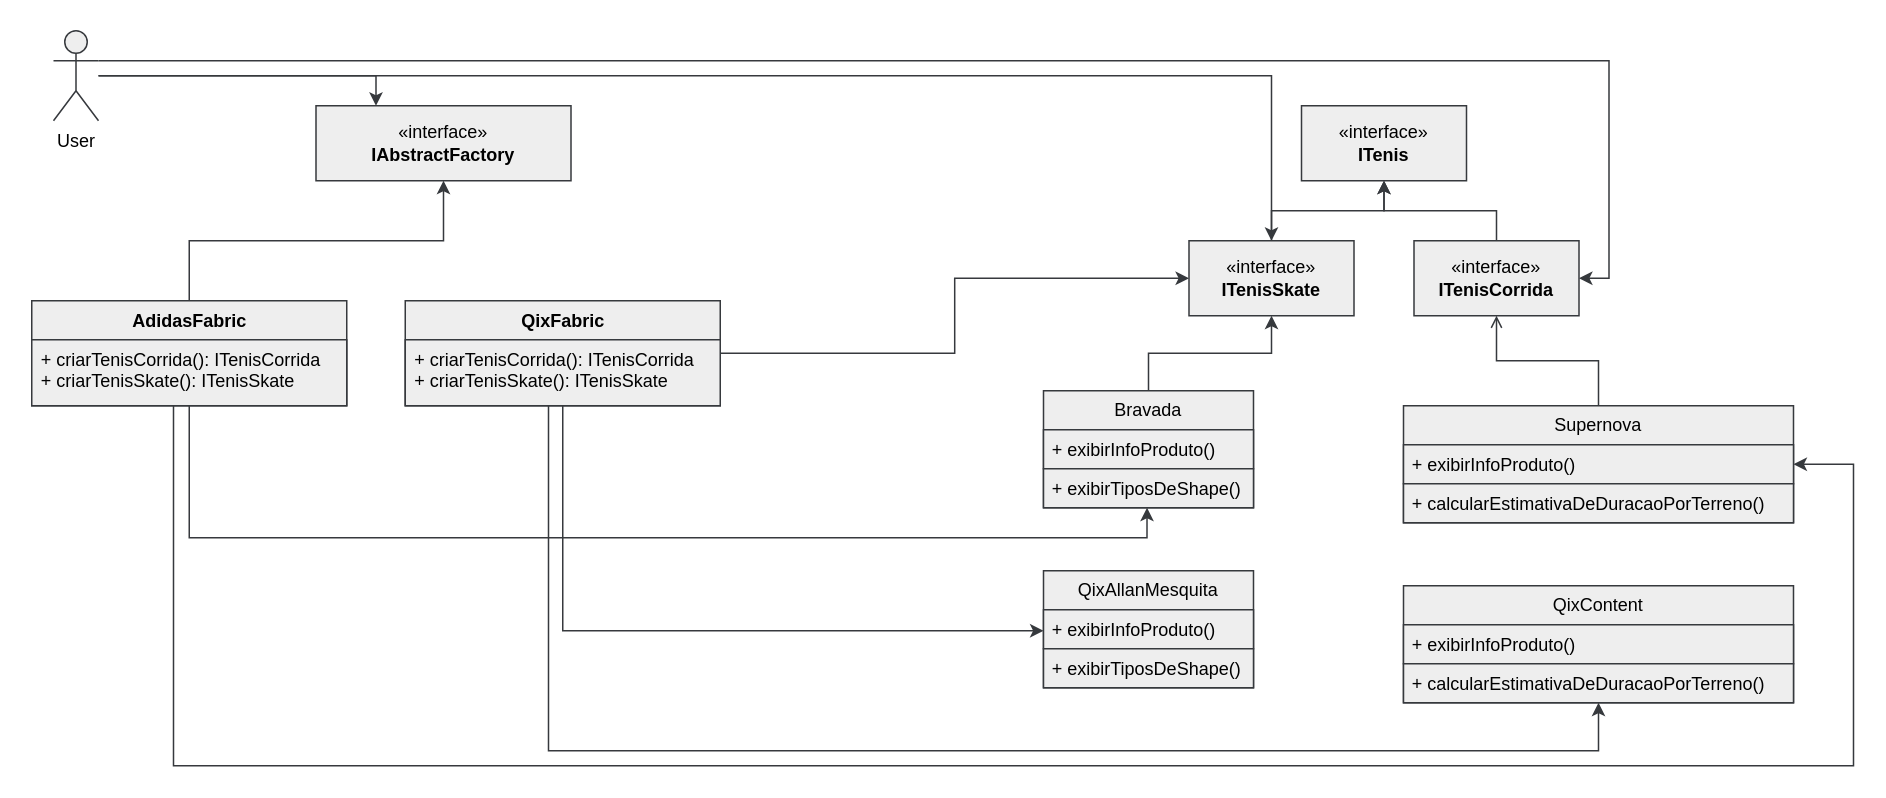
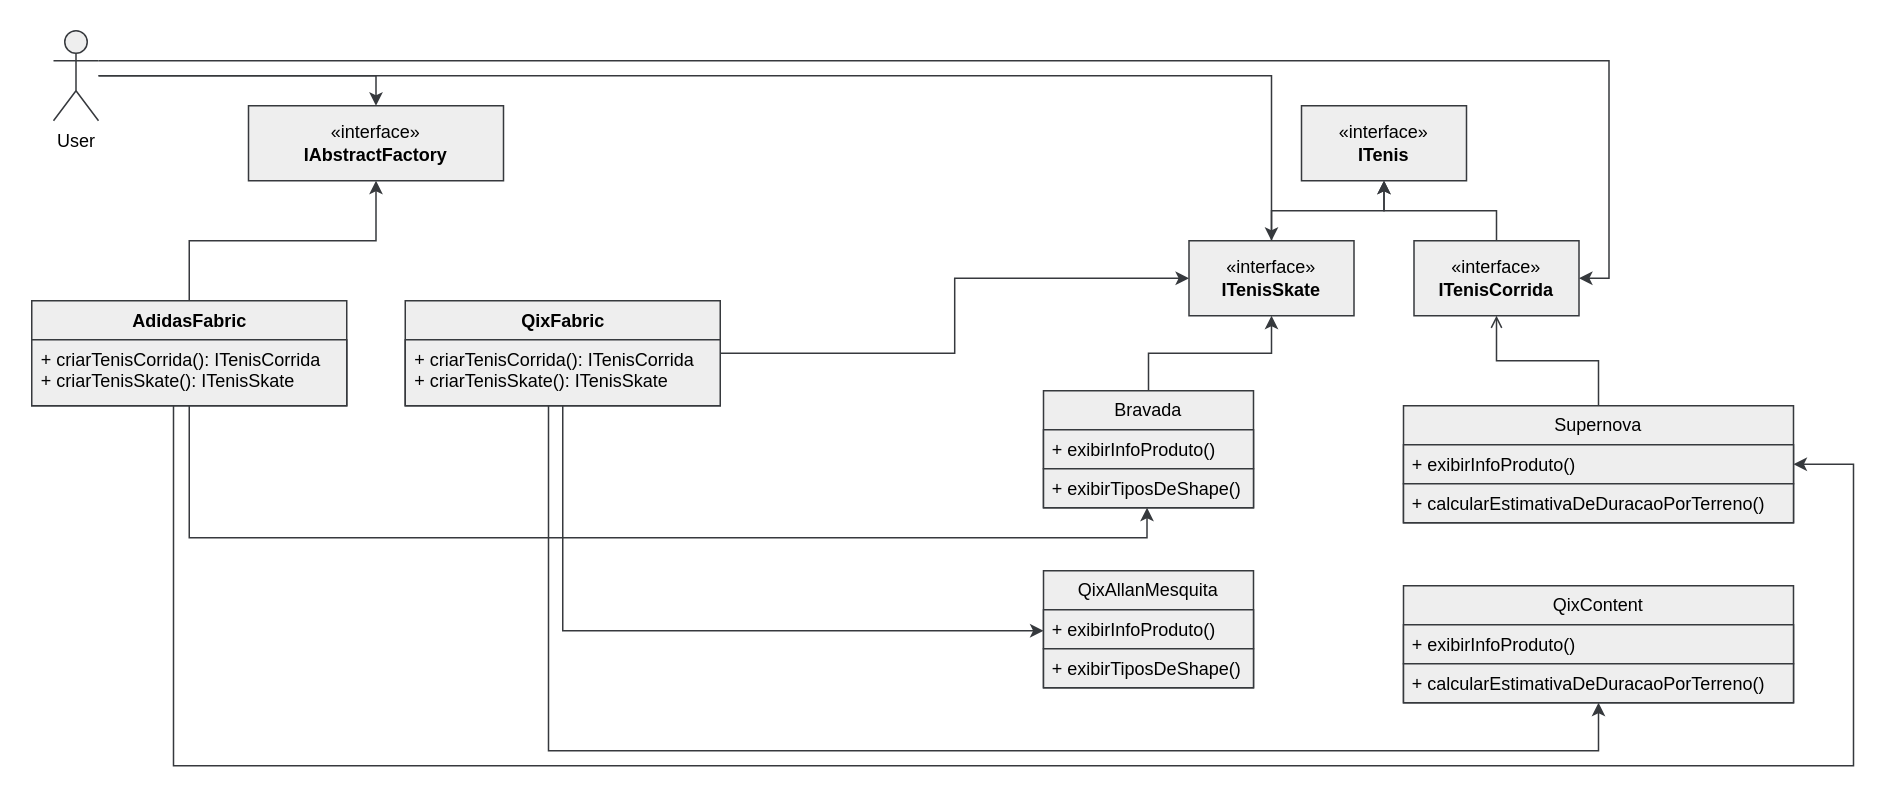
node "«interface» IAbstractFactory": moved (443, 143) -> (376, 143)
